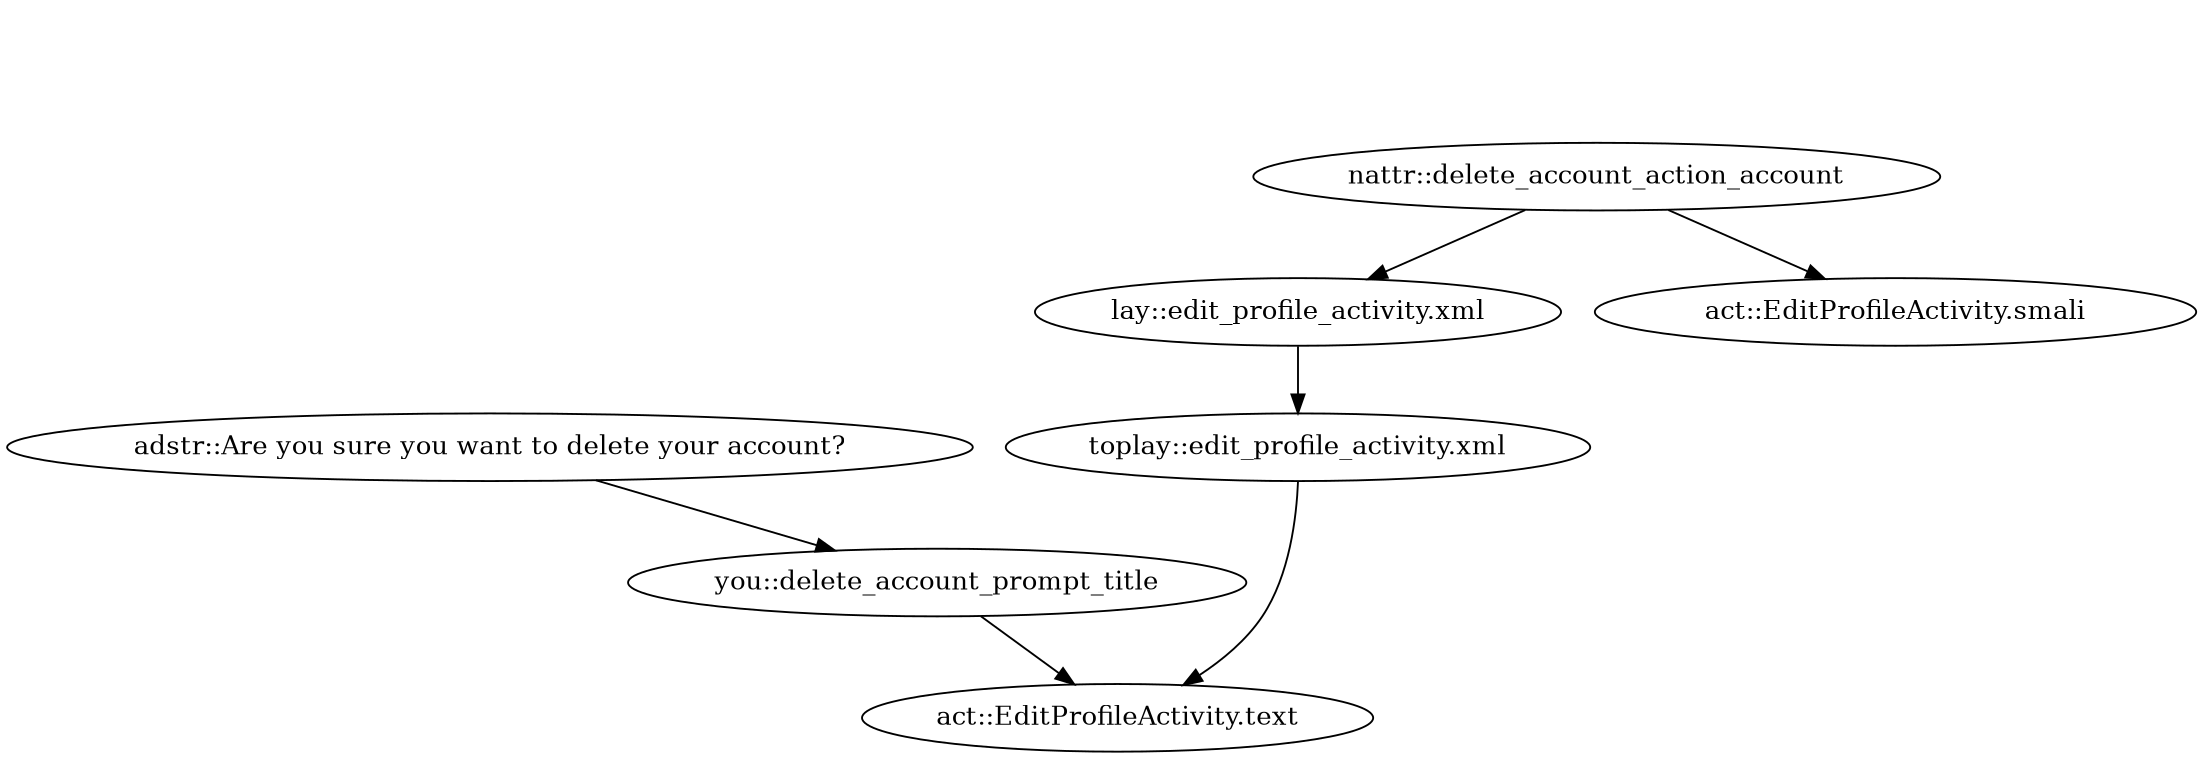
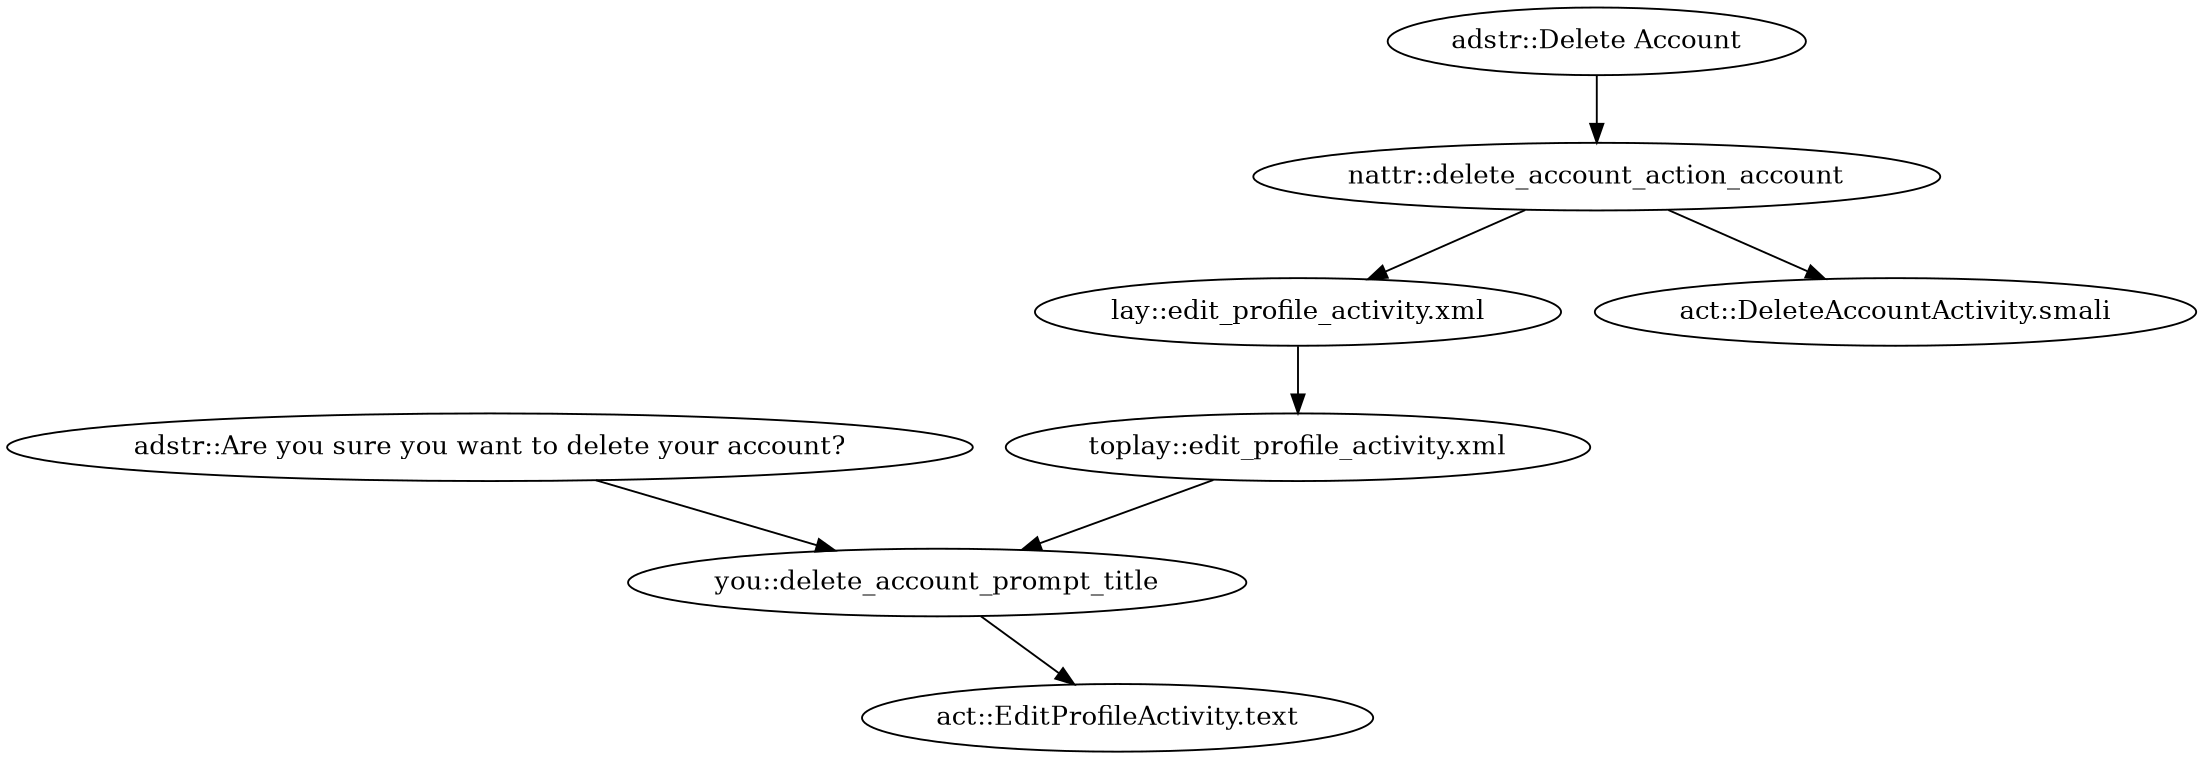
node "adstr::Delete Account": added
node "act::EditProfileActivity.smali": label "act::EditProfileActivity.smali" -> "act::DeleteAccountActivity.smali"
edge "toplay::edit_profile_activity.xml" -> "act::EditProfileActivity.text": now "toplay::edit_profile_activity.xml" -> "you::delete_account_prompt_title"
